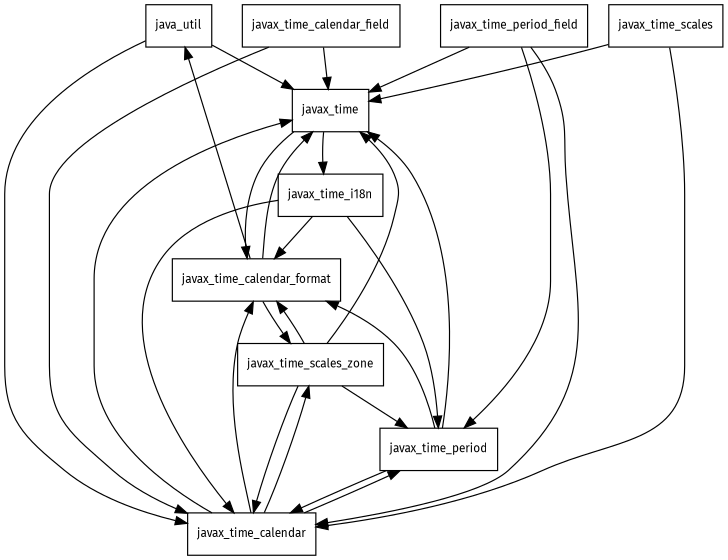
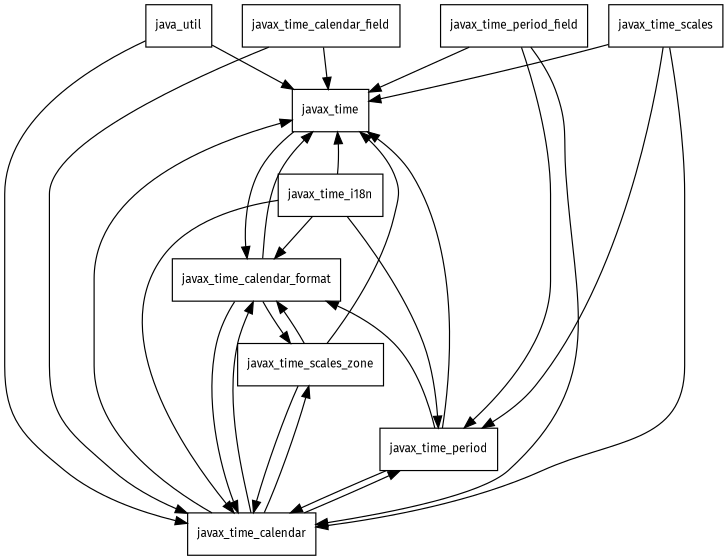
edge "javax_time" -> "javax_time_i18n": reversed
edge "javax_time_calendar_format" -> "java_util": now "javax_time_calendar_format" -> "javax_time_calendar"
edge "javax_time_scales_zone" -> "javax_time_period": now "javax_time_scales" -> "javax_time_period"
